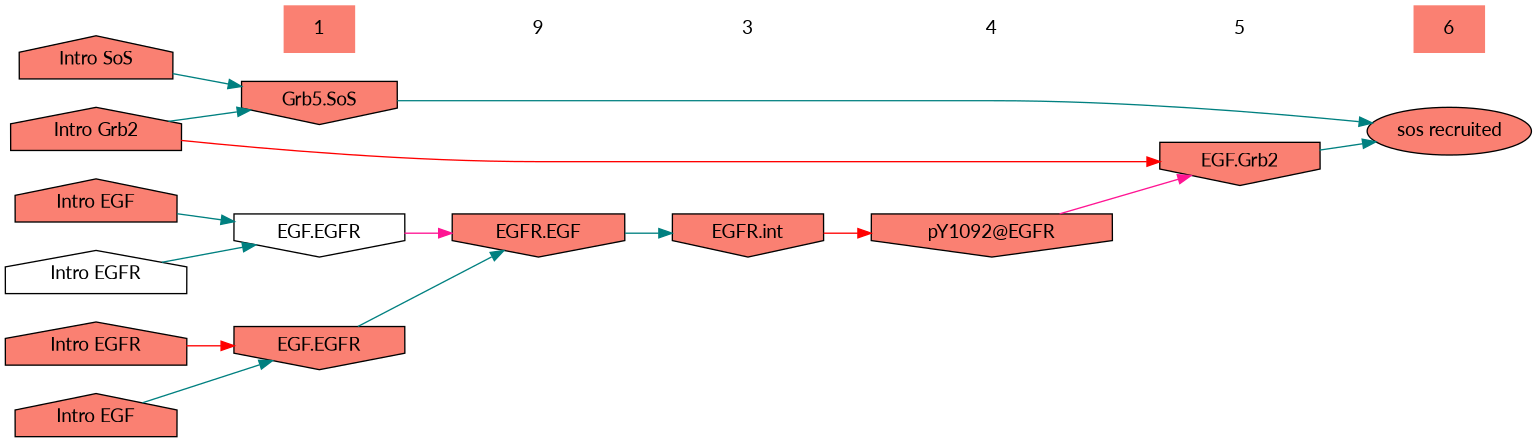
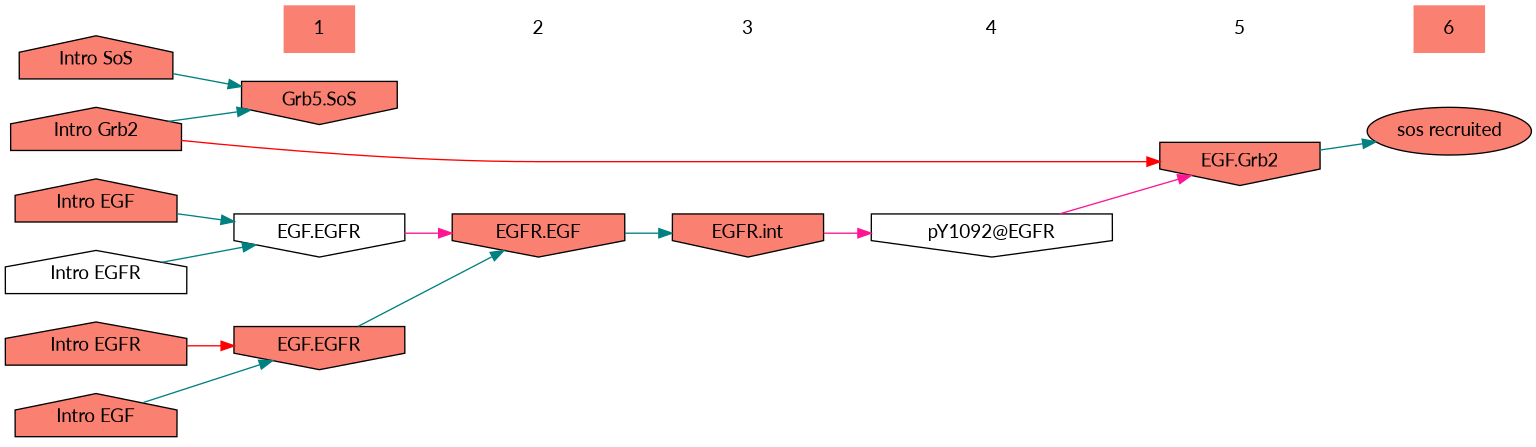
node "9": label "9" -> "2"
edge "Grb5.SoS" -> "sos recruited": removed
edge "EGFR.int" -> "pY1092@EGFR": color red -> deeppink
node "pY1092@EGFR": fillcolor salmon -> white
